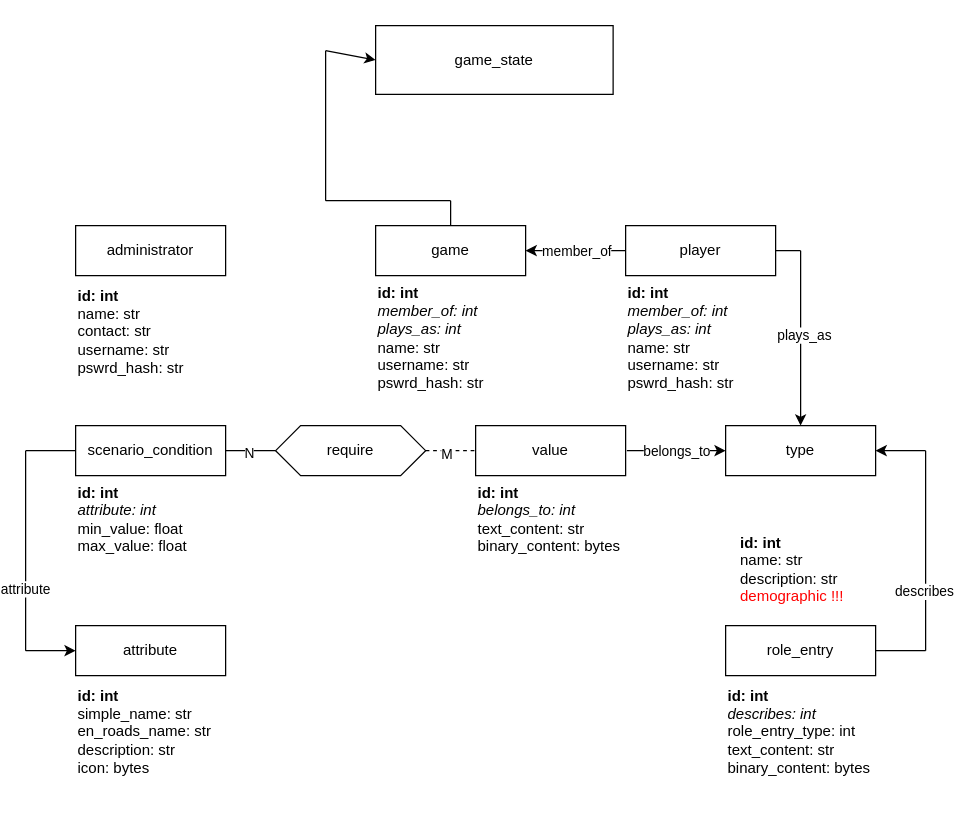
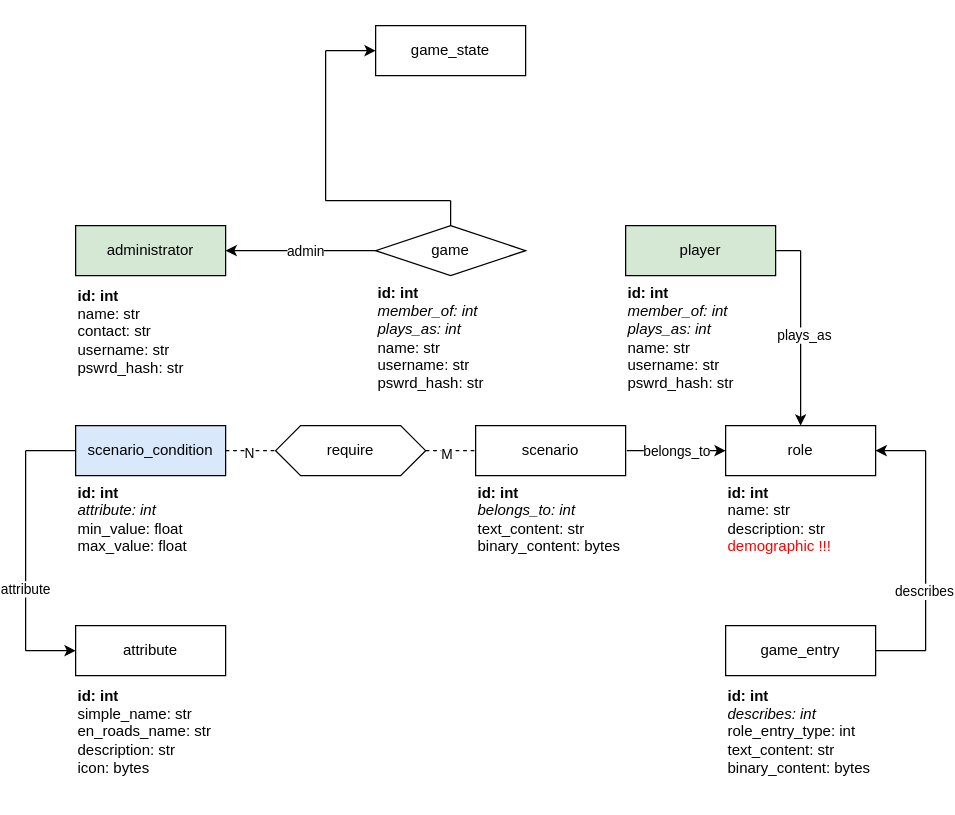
node "game_state": size 238x69 -> 150x50
node "administrator": fillcolor #ffffff -> #d5e8d4
edge "game" -> "administrator": added, label "admin"
node "game": shape rectangle -> diamond
edge "player" -> "game": removed, label "member_of"
node "player": fillcolor #ffffff -> #d5e8d4
node "scenario_condition": fillcolor #ffffff -> #dae8fc
edge "scenario_condition" -- "require": style solid -> dashed
node "value": label "value" -> "scenario"
node "type": label "type" -> "role"
node "id: int name: str description: str demographic !!!": moved (807, 569) -> (794, 519)
node "role_entry": label "role_entry" -> "game_entry"
